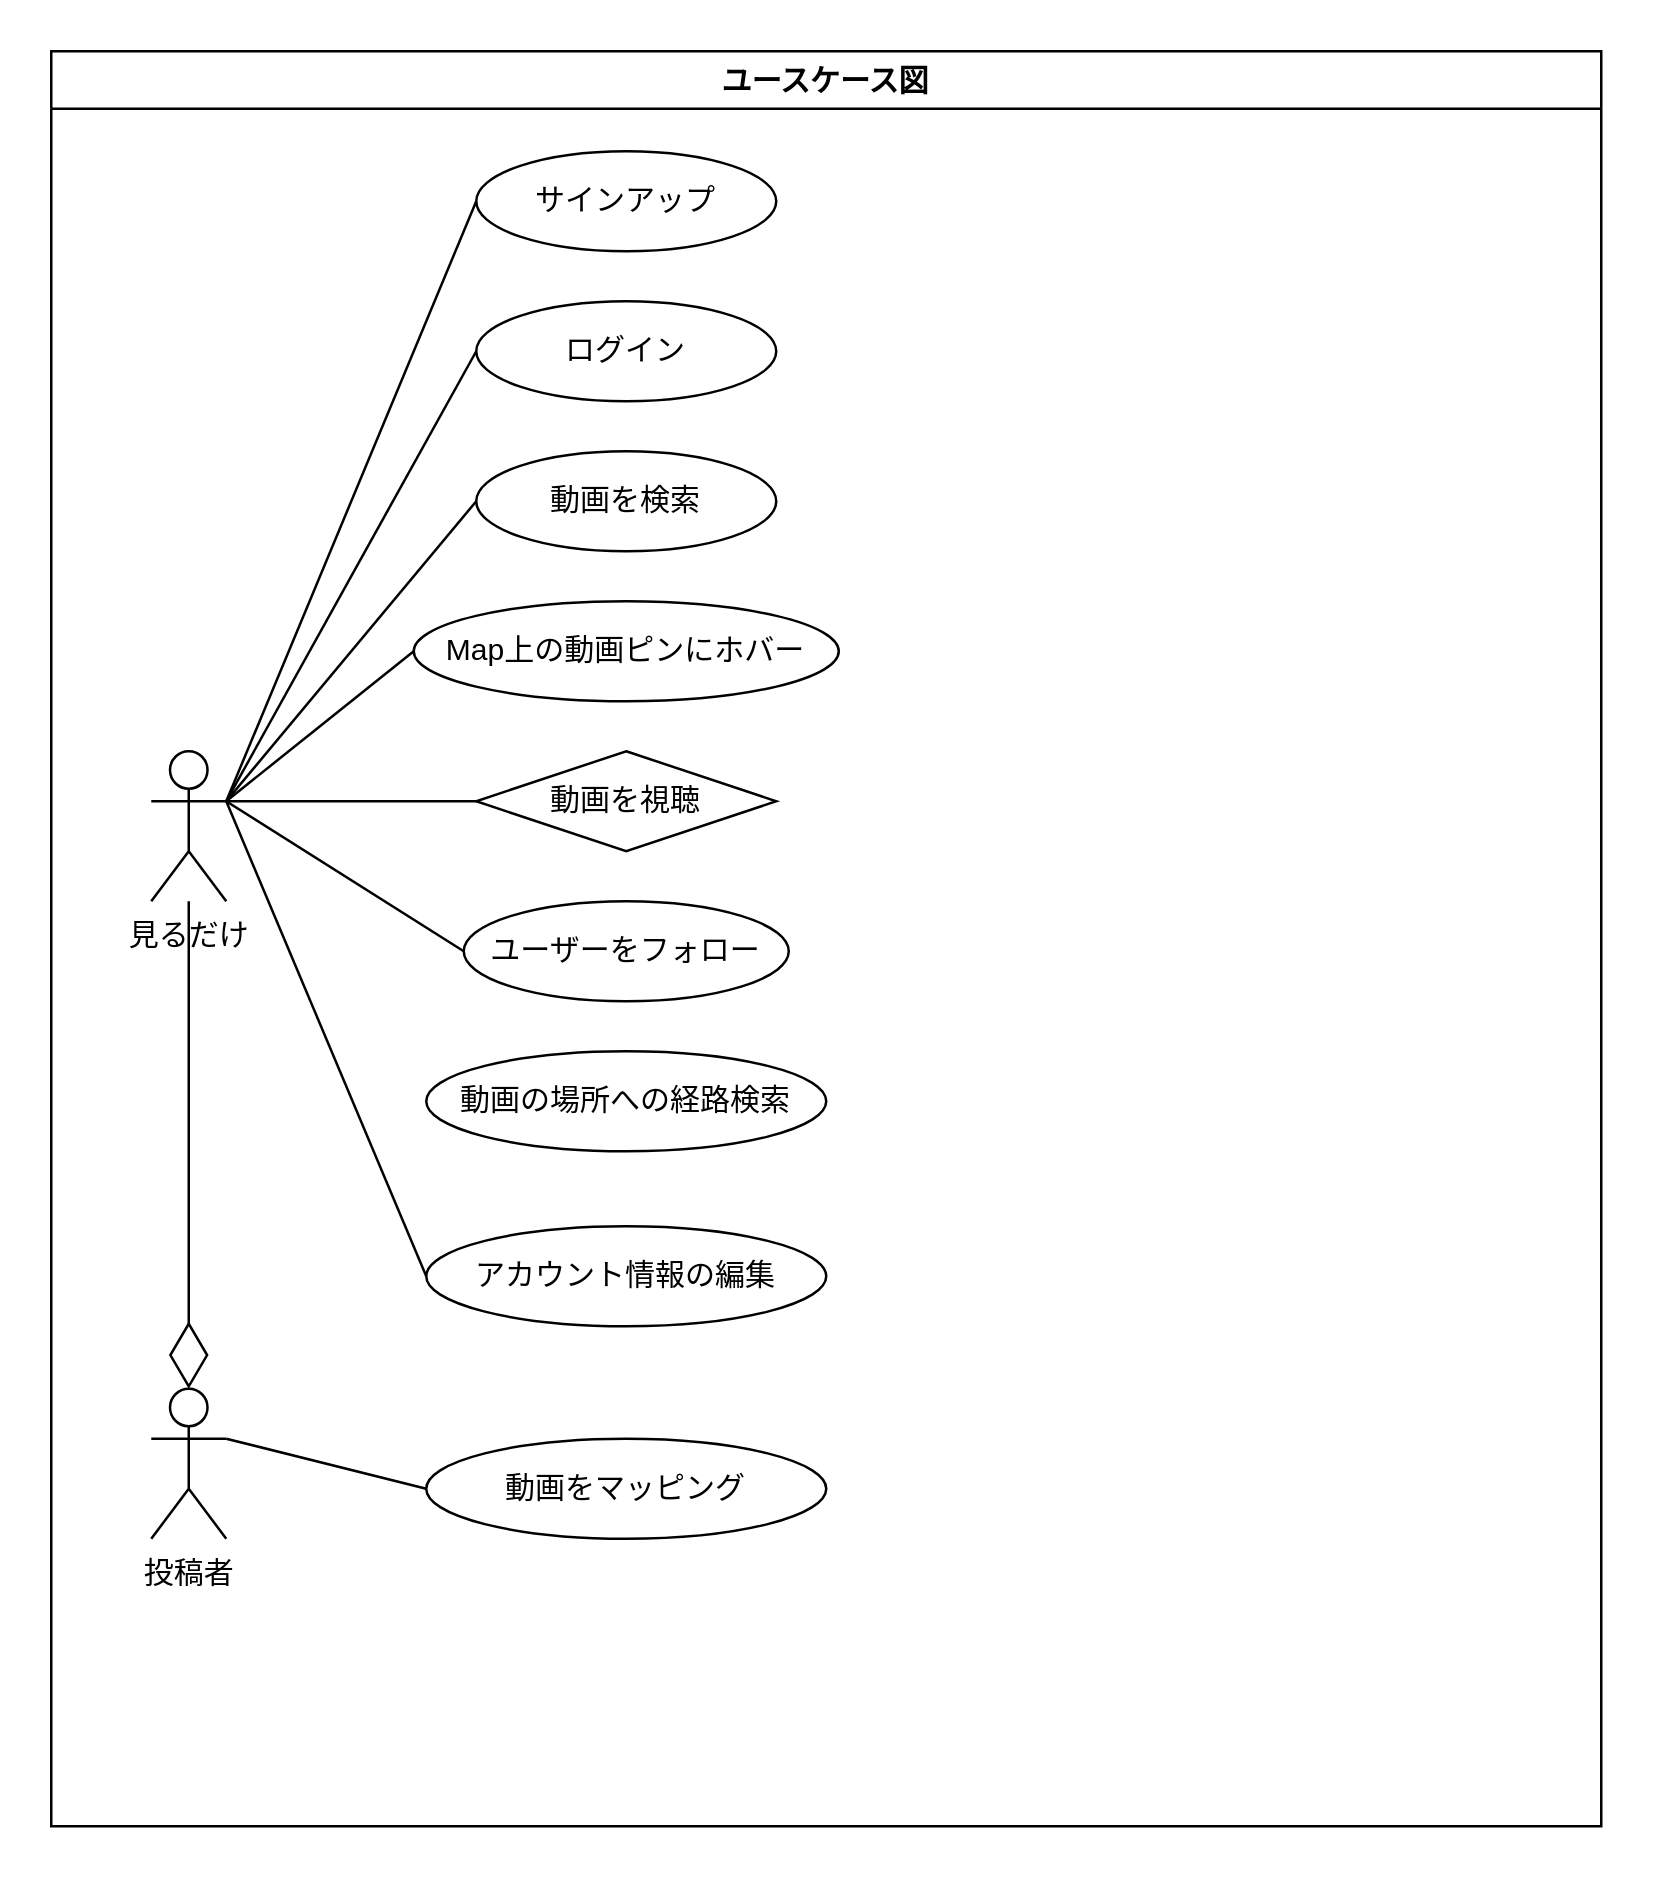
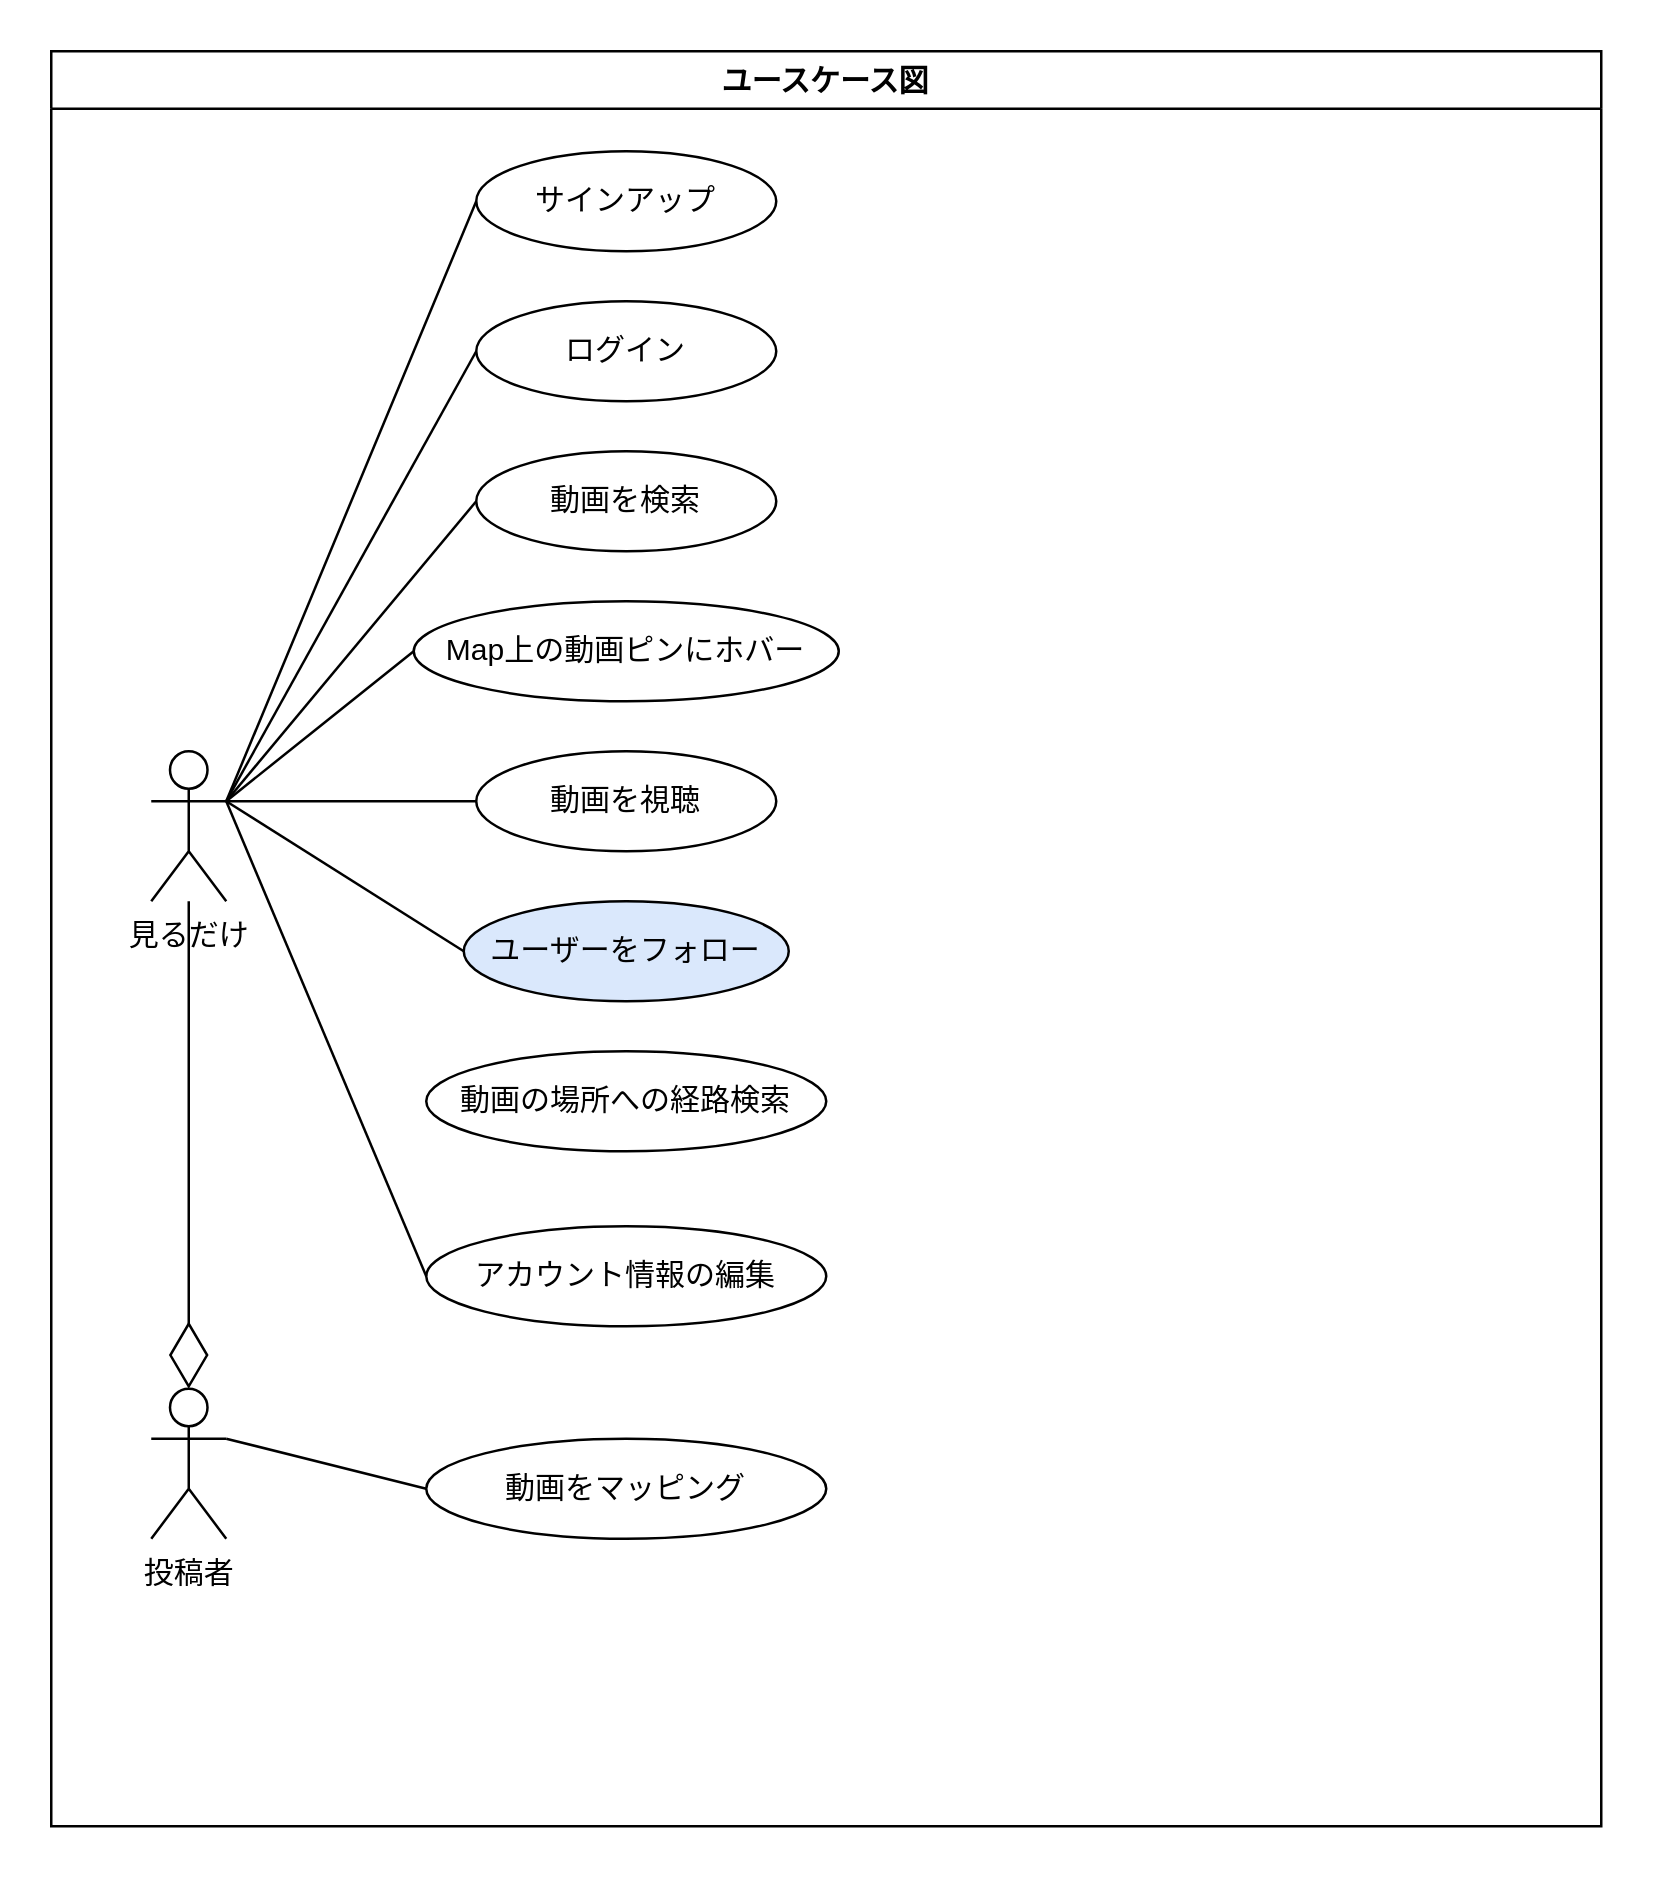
node "動画を視聴": shape diamond -> ellipse
node "ユーザーをフォロー": fillcolor #ffffff -> #dae8fc
